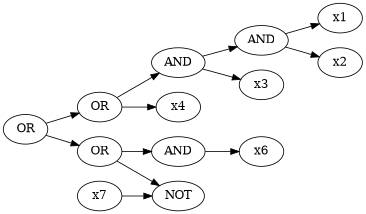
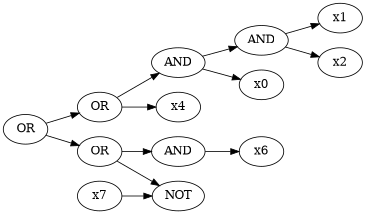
node "x3": label "x3" -> "x0"
